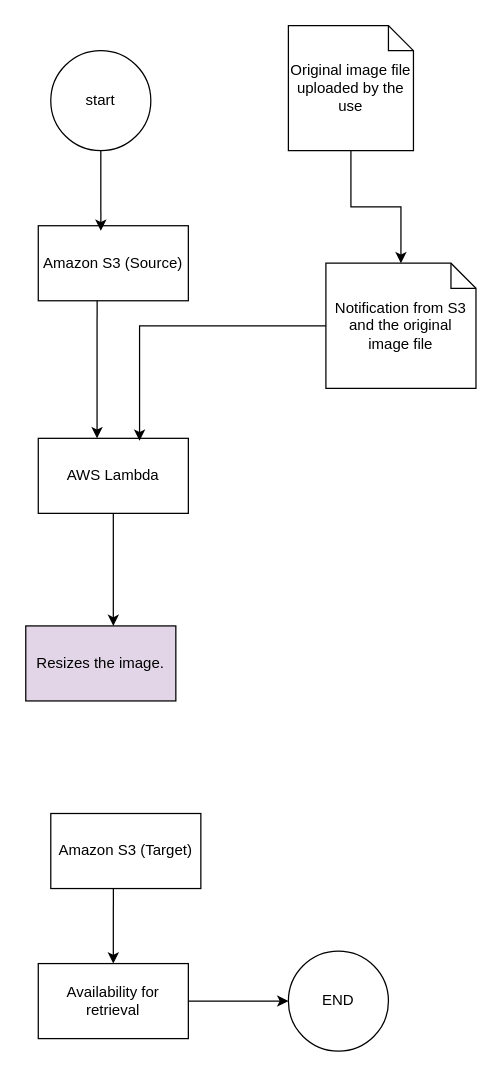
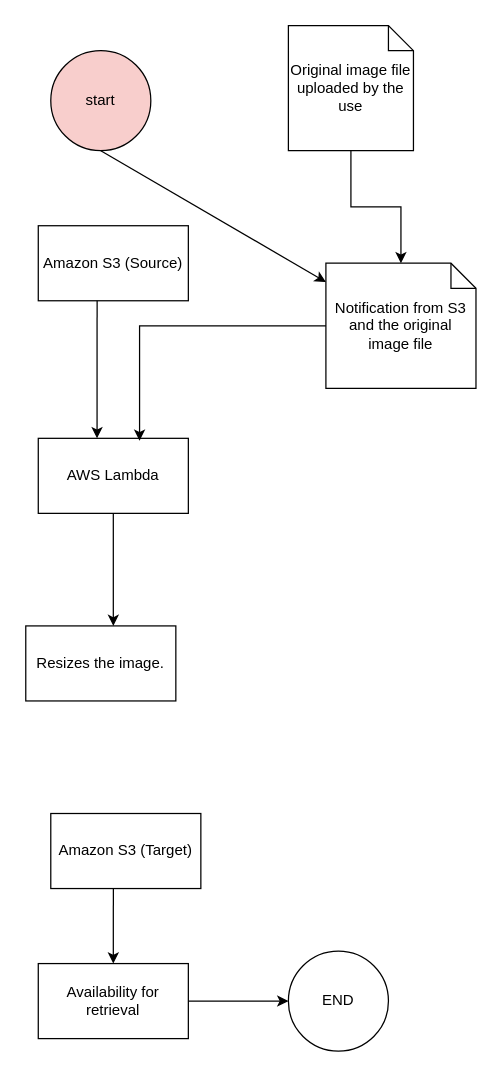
node "start": fillcolor #ffffff -> #f8cecc
edge "start" -> "Amazon S3 (Source)": now "start" -> "Notification from S3 and the original image file"
node "Resizes the image.": fillcolor #e1d5e7 -> #ffffff
